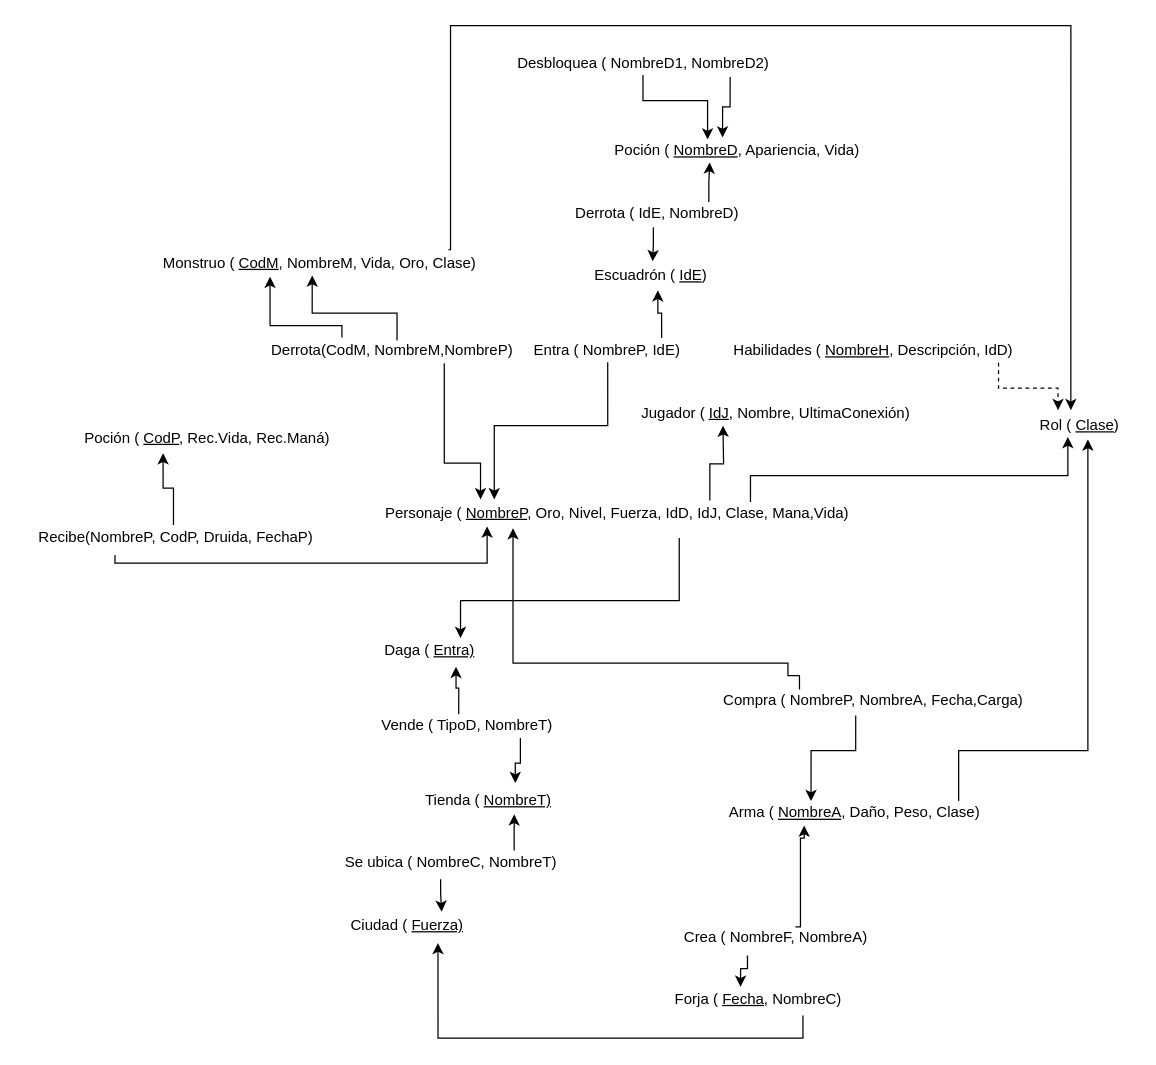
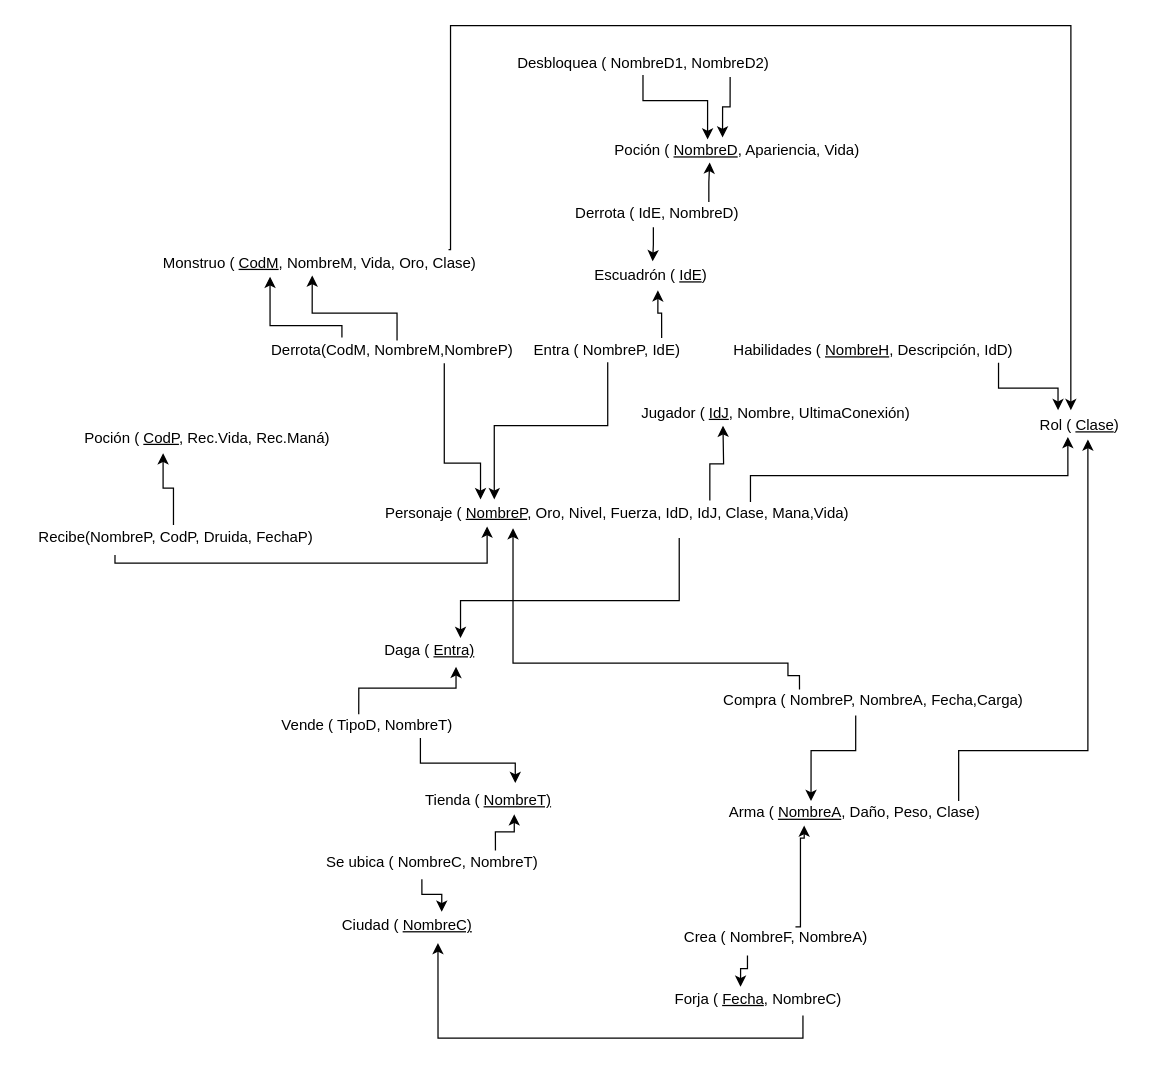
edge "Habilidades ( NombreH, Descripción, IdD)" -> "Rol ( Clase)": style dashed -> solid
node "Vende ( TipoD, NombreT)": moved (467, 726) -> (367, 726)
node "Se ubica ( NombreC, NombreT)": moved (451, 863) -> (432, 863)
node "Ciudad ( Fuerza)": label "Ciudad ( Fuerza)" -> "Ciudad ( NombreC)"
